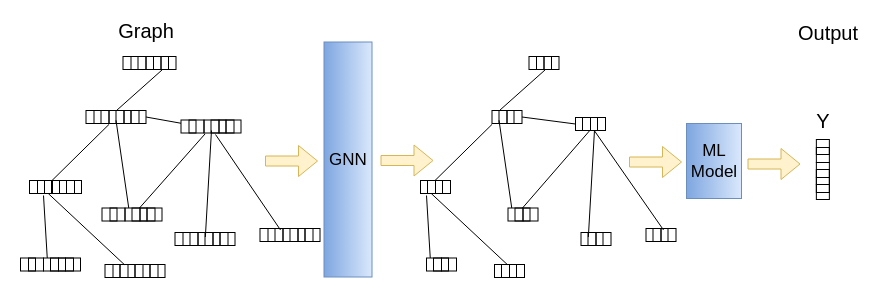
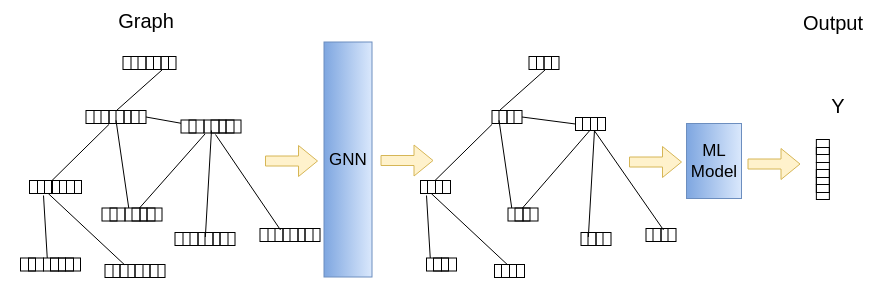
node "Graph": moved (146, 31) -> (146, 21)
node "Output": moved (828, 33) -> (833, 23)
node "Y": moved (823, 121) -> (838, 106)
